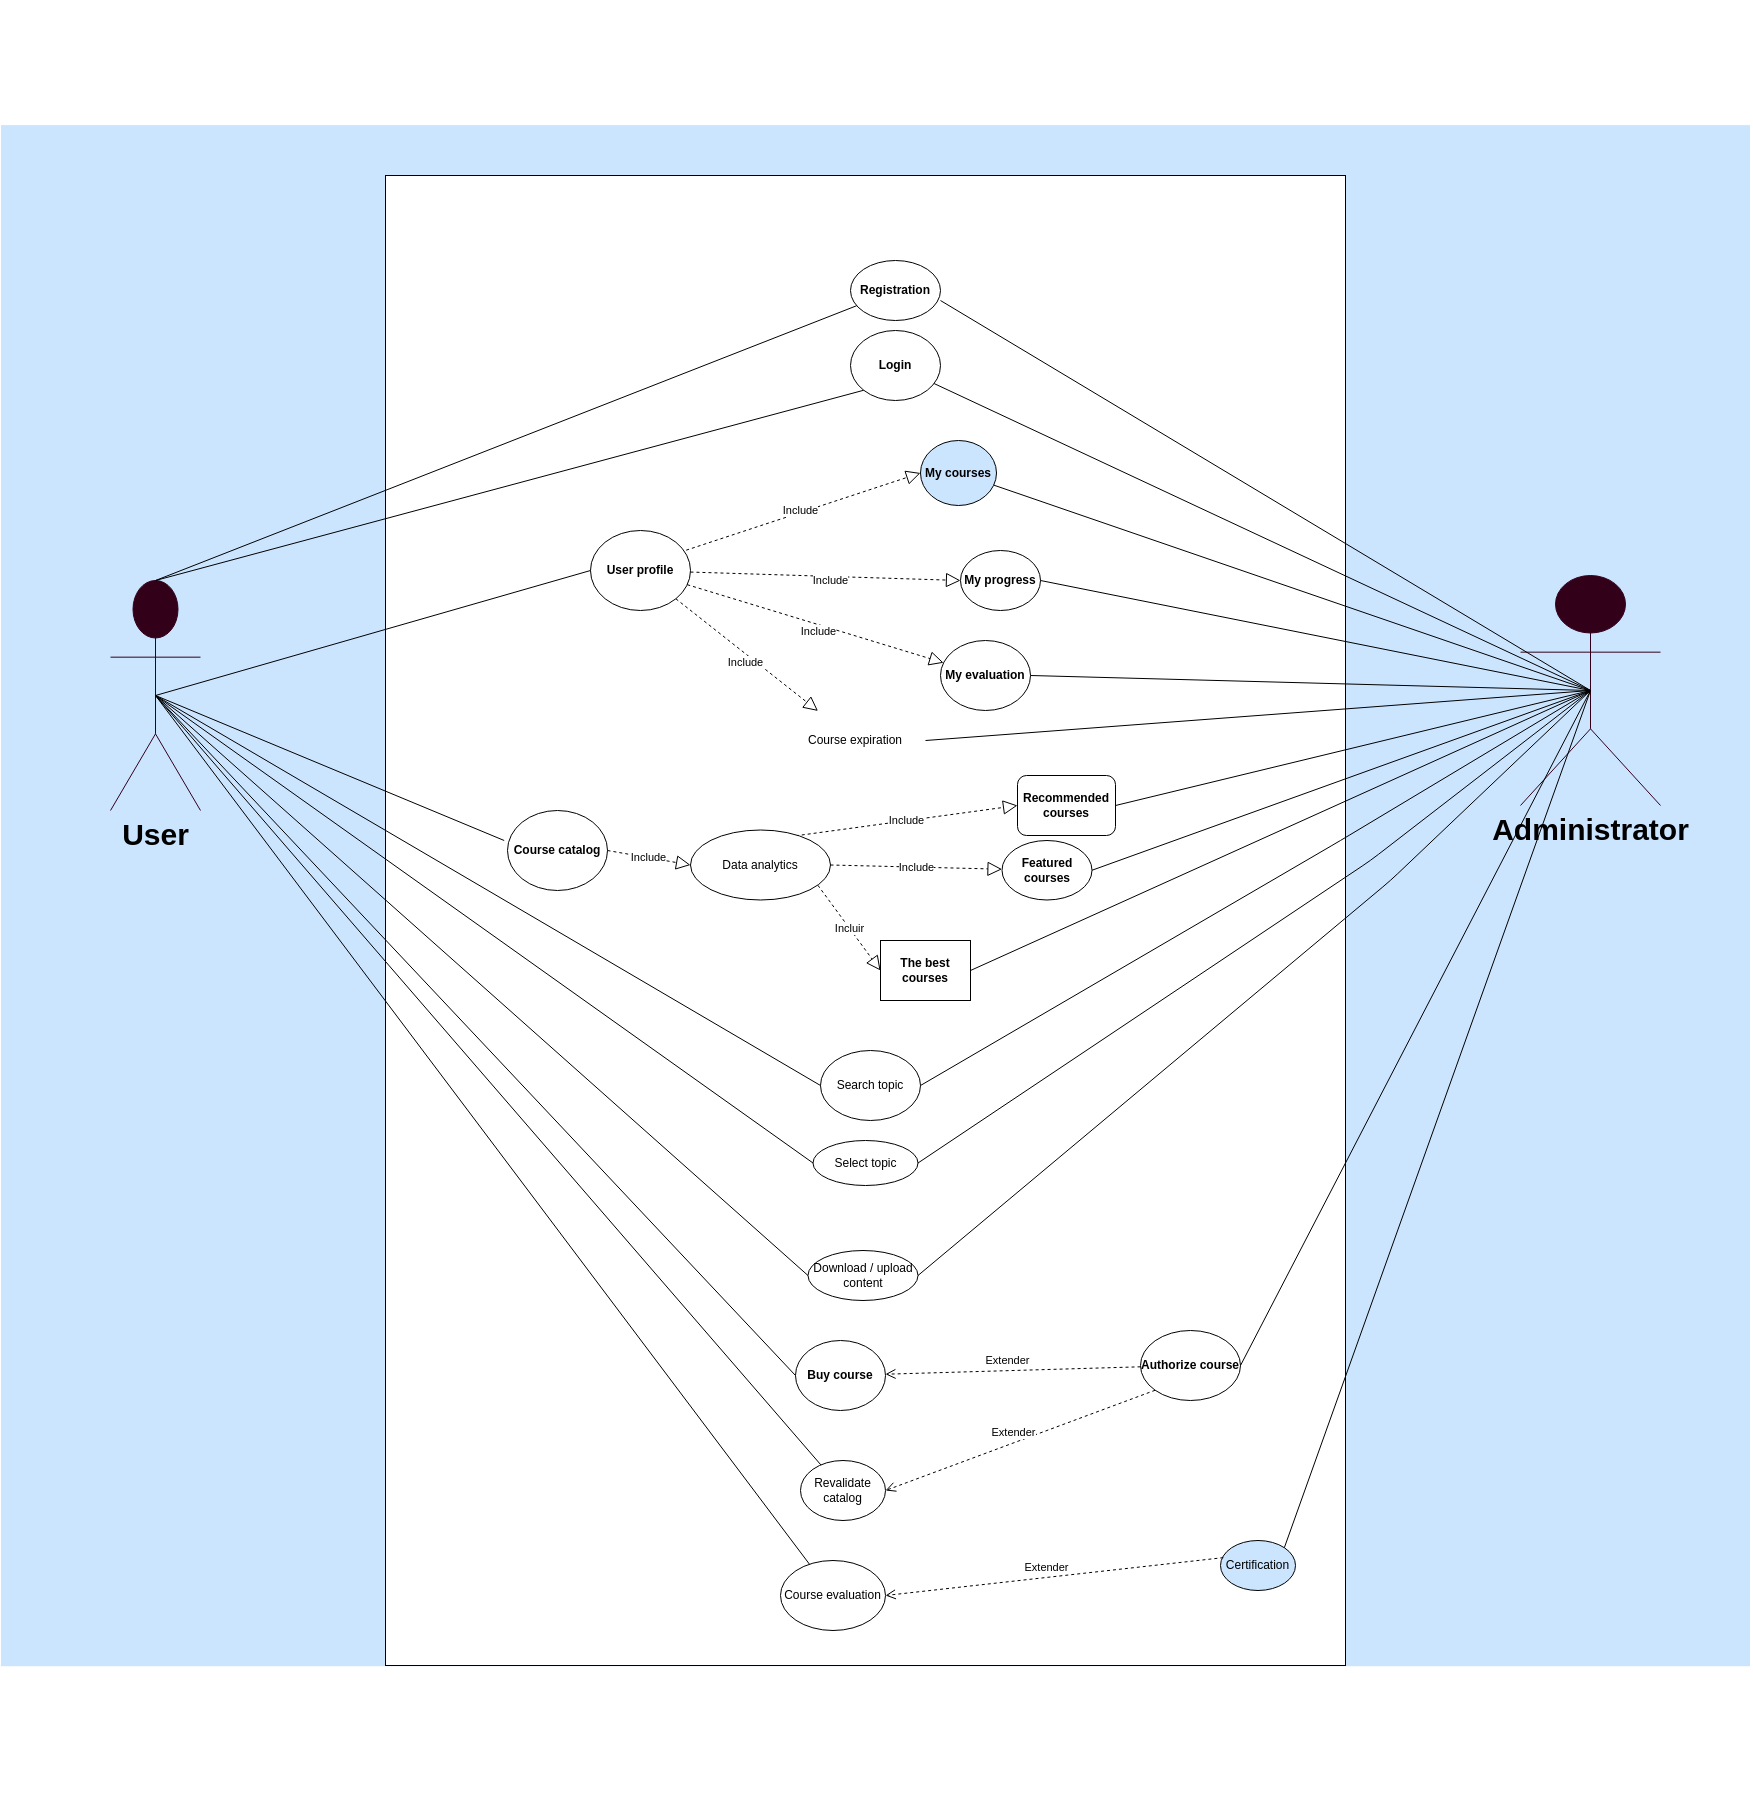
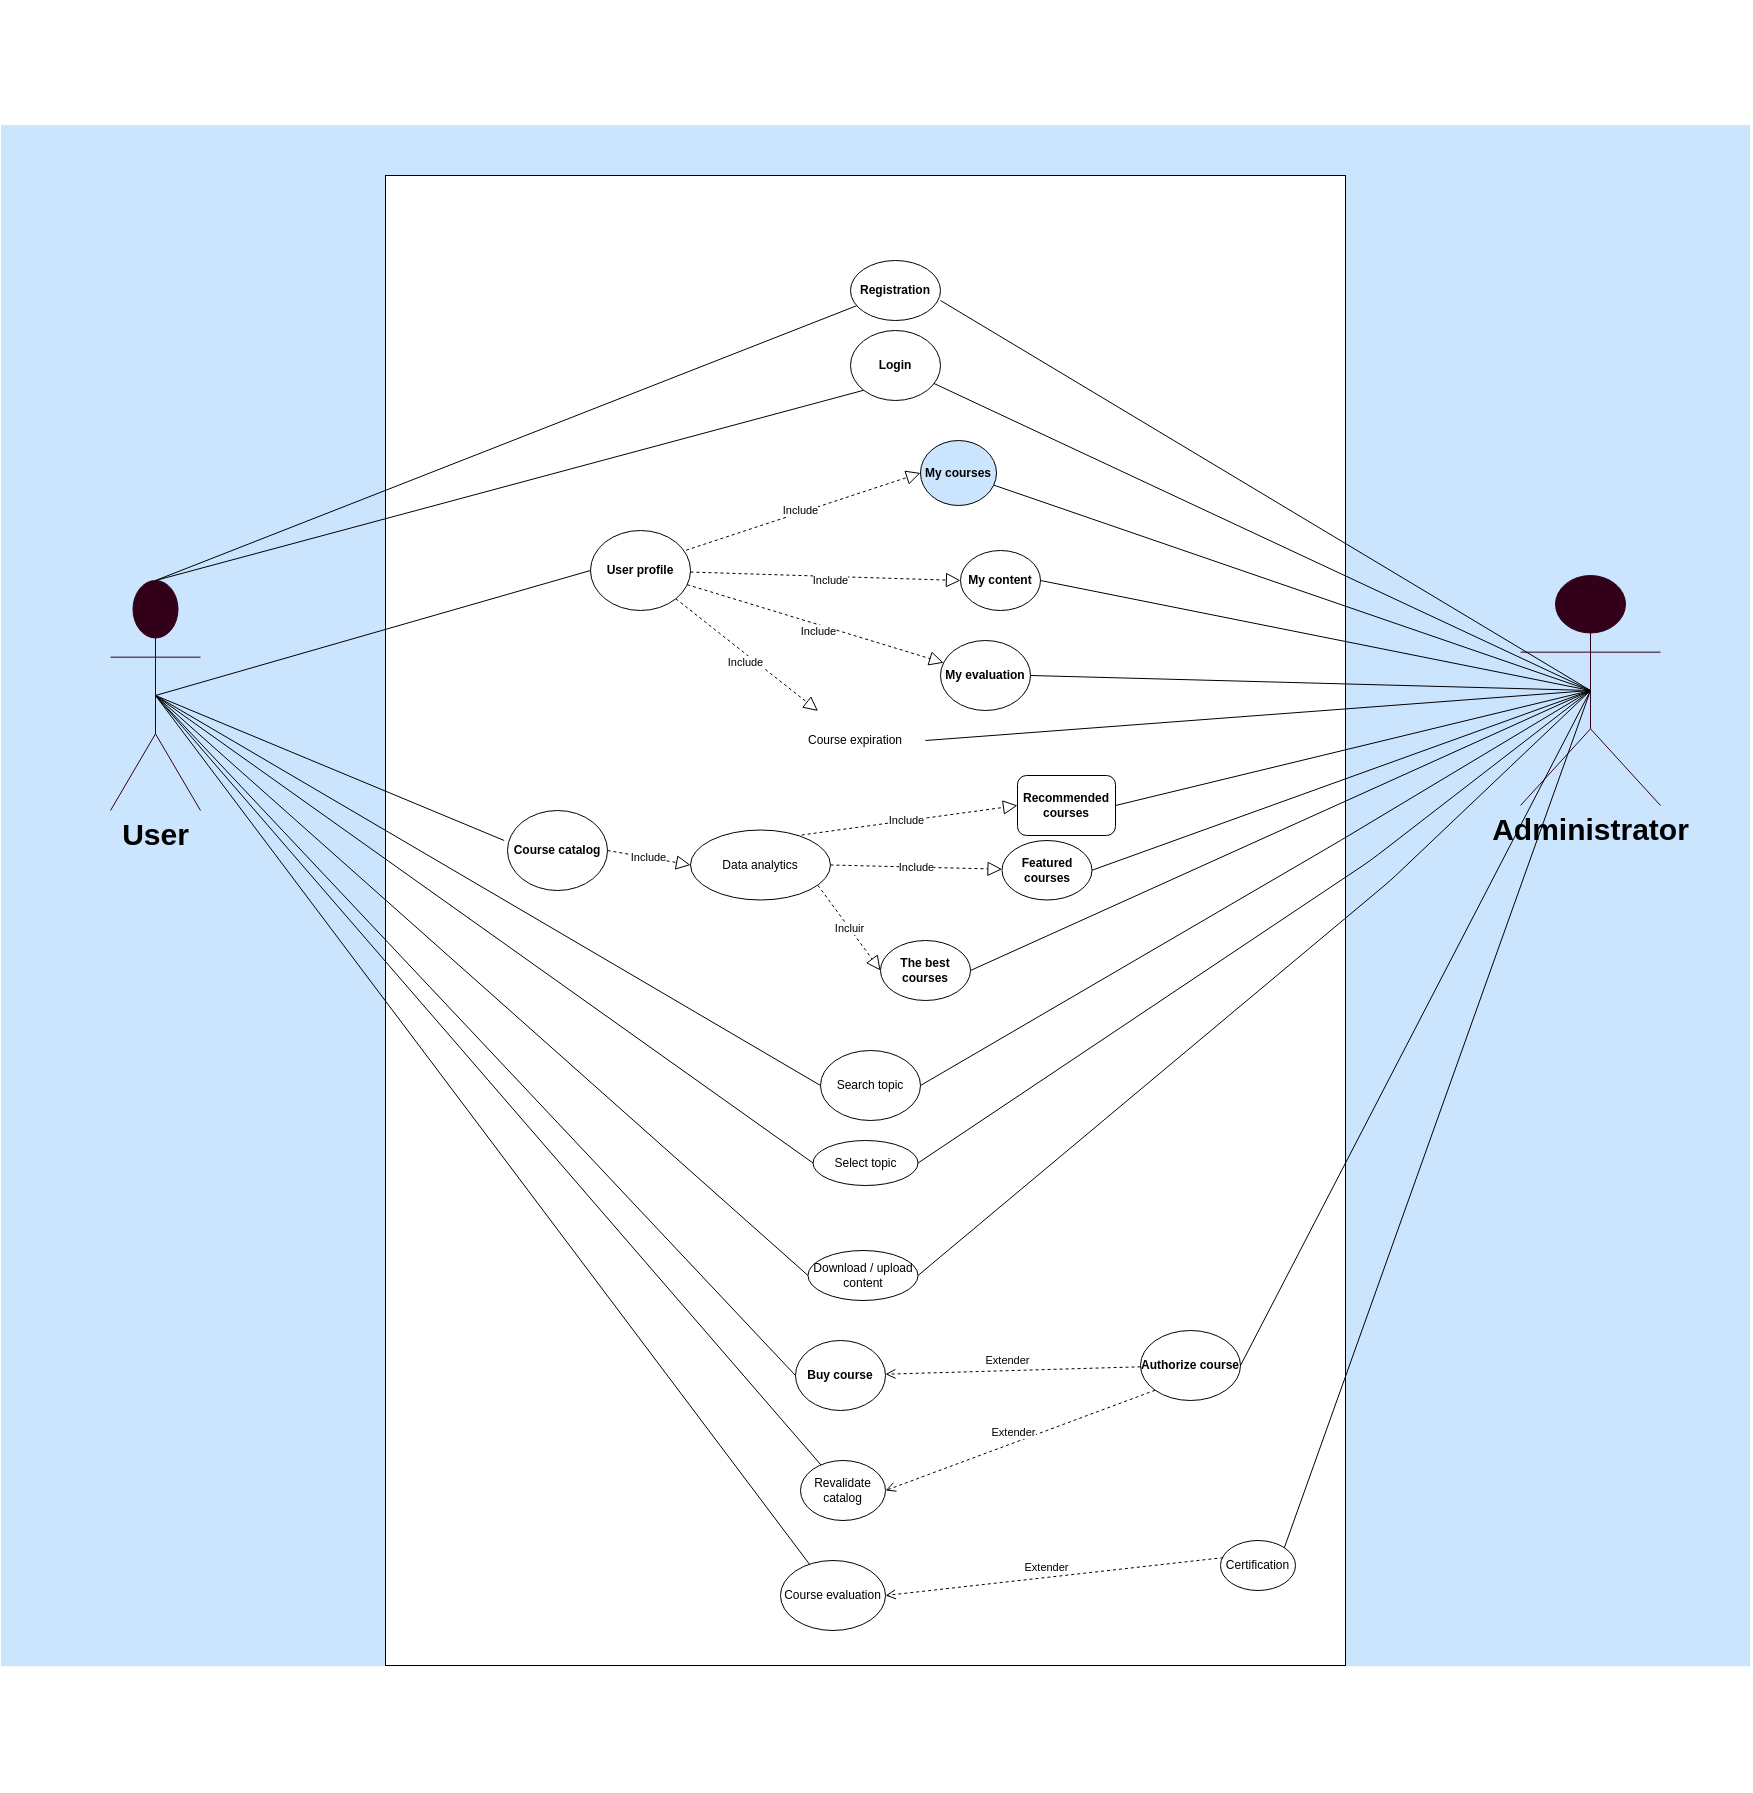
node "My progress": label "My progress" -> "My content"
node "The best courses": shape rectangle -> ellipse
node "Certification": fillcolor #cce5ff -> #ffffff
